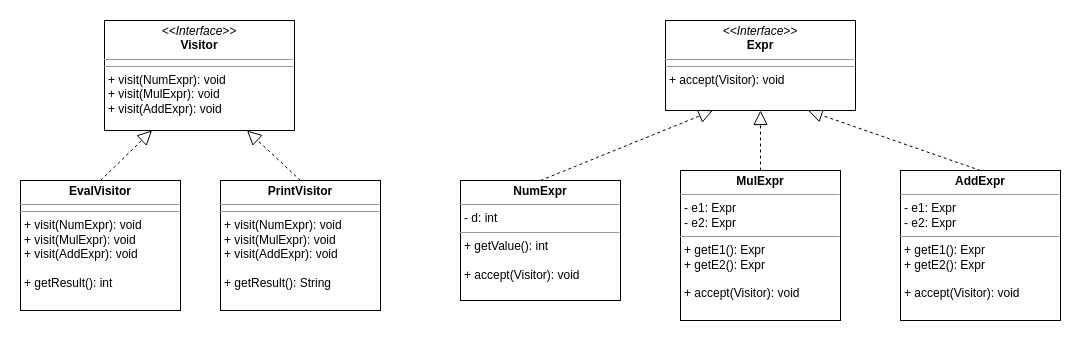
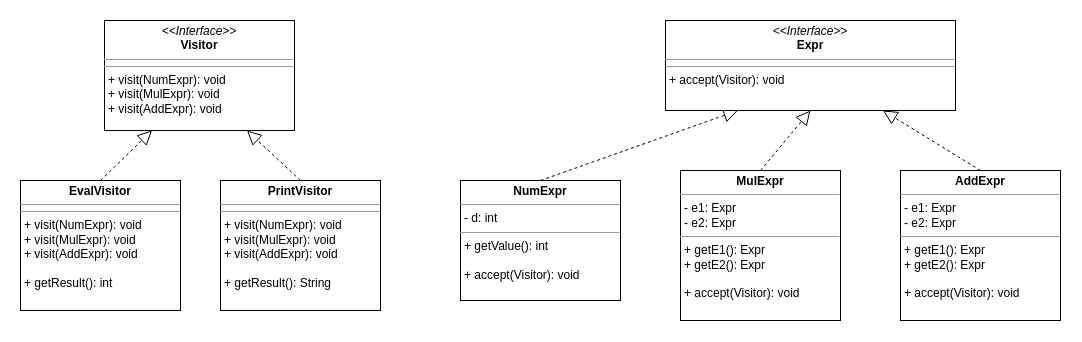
node "<<Interface>> Expr + accept(Visitor): void": size 190x90 -> 290x90
